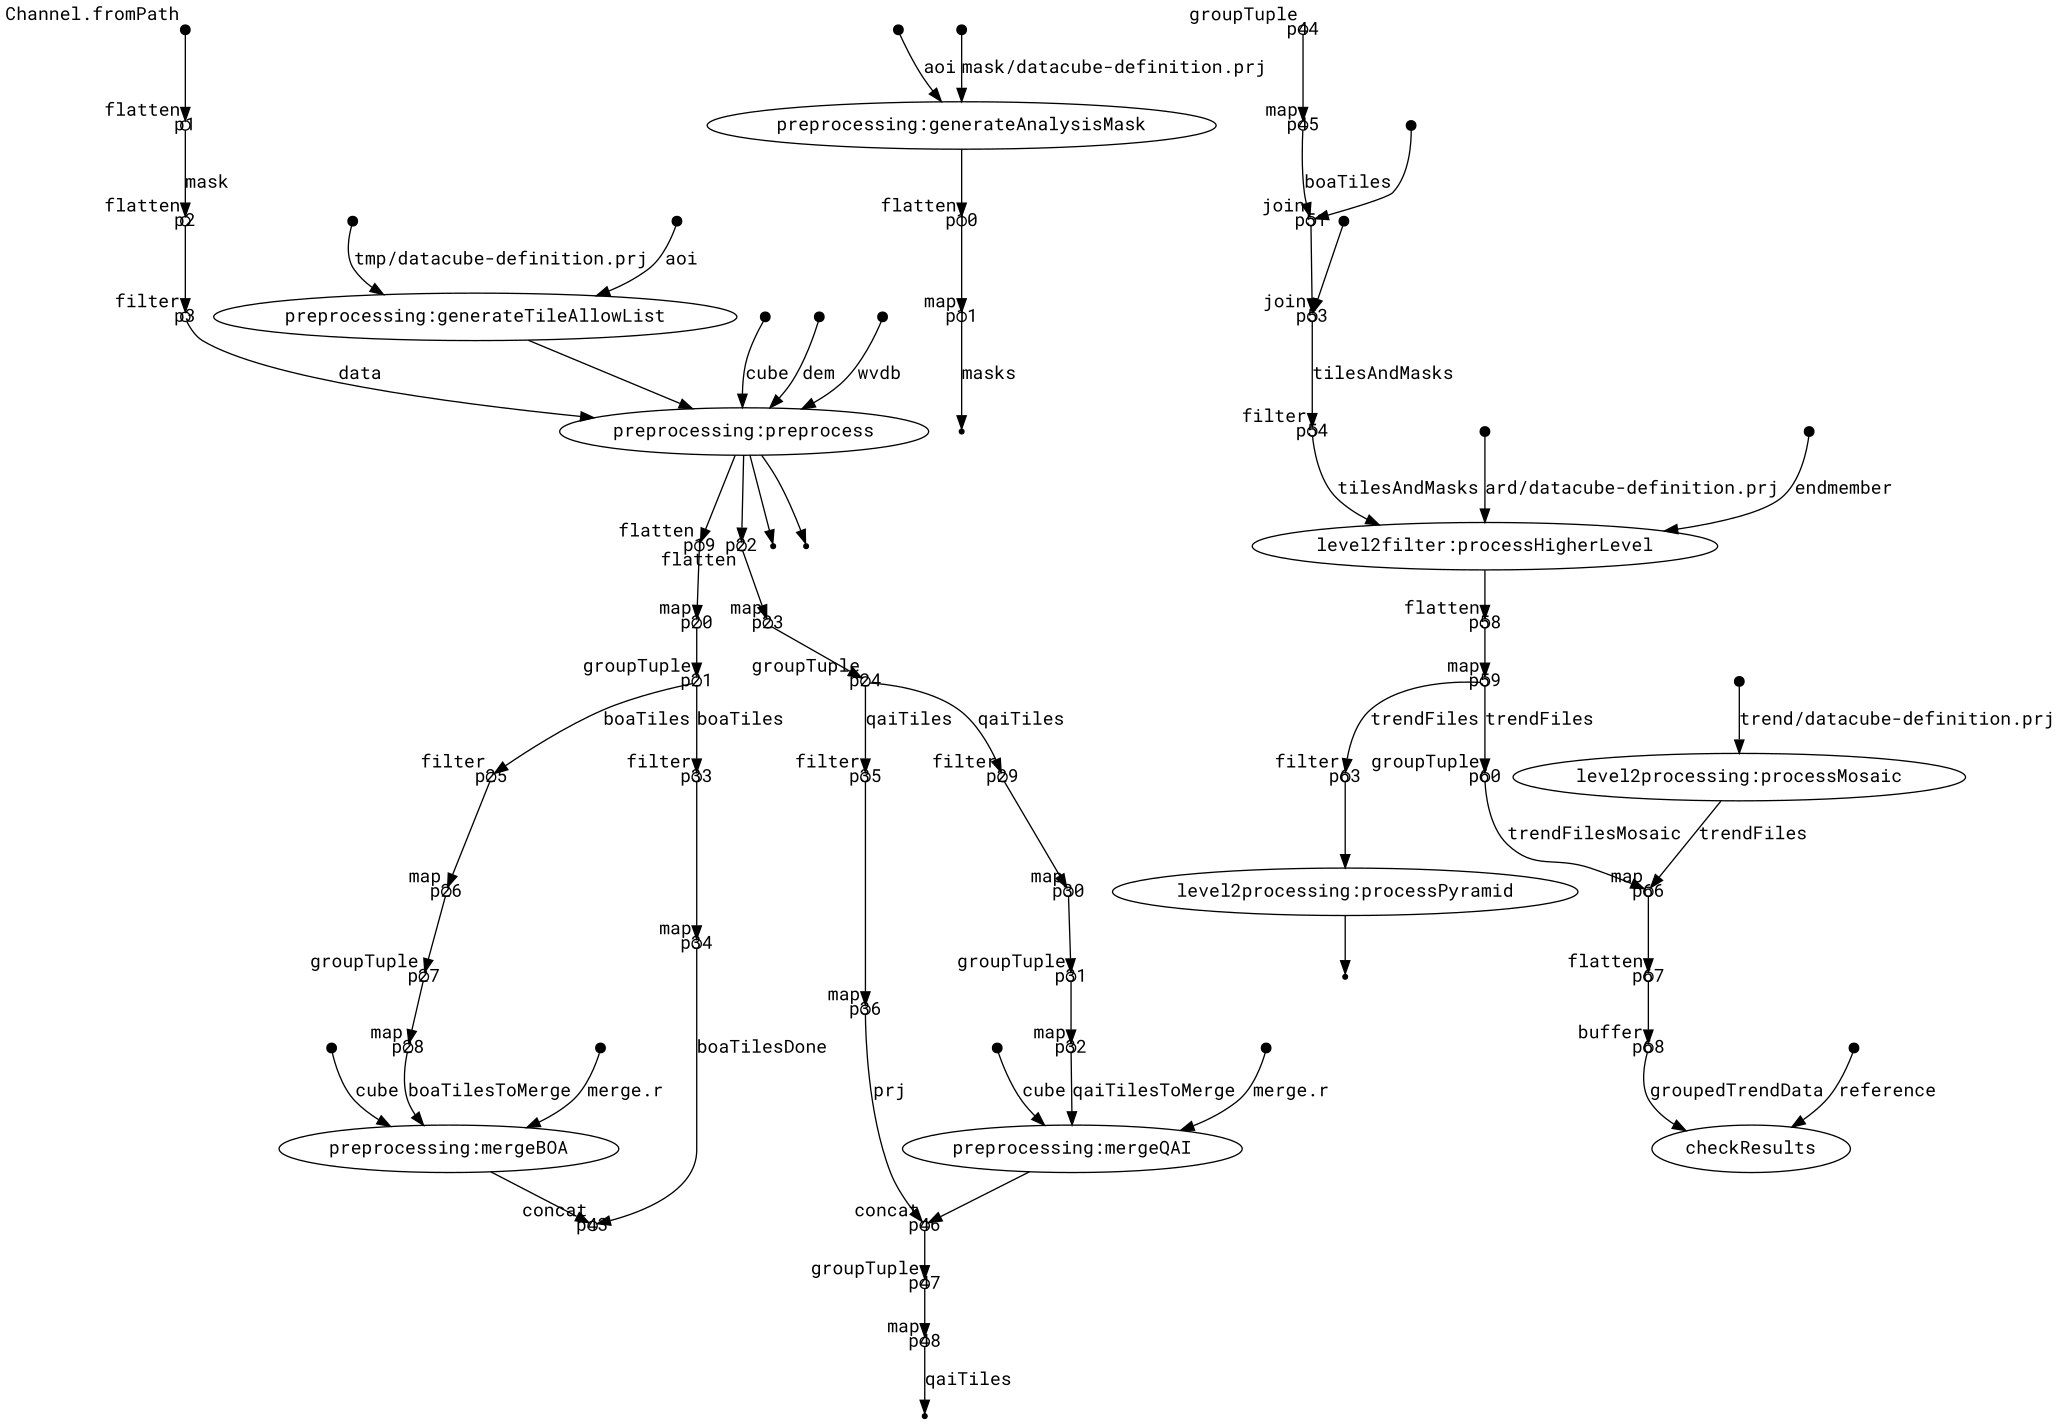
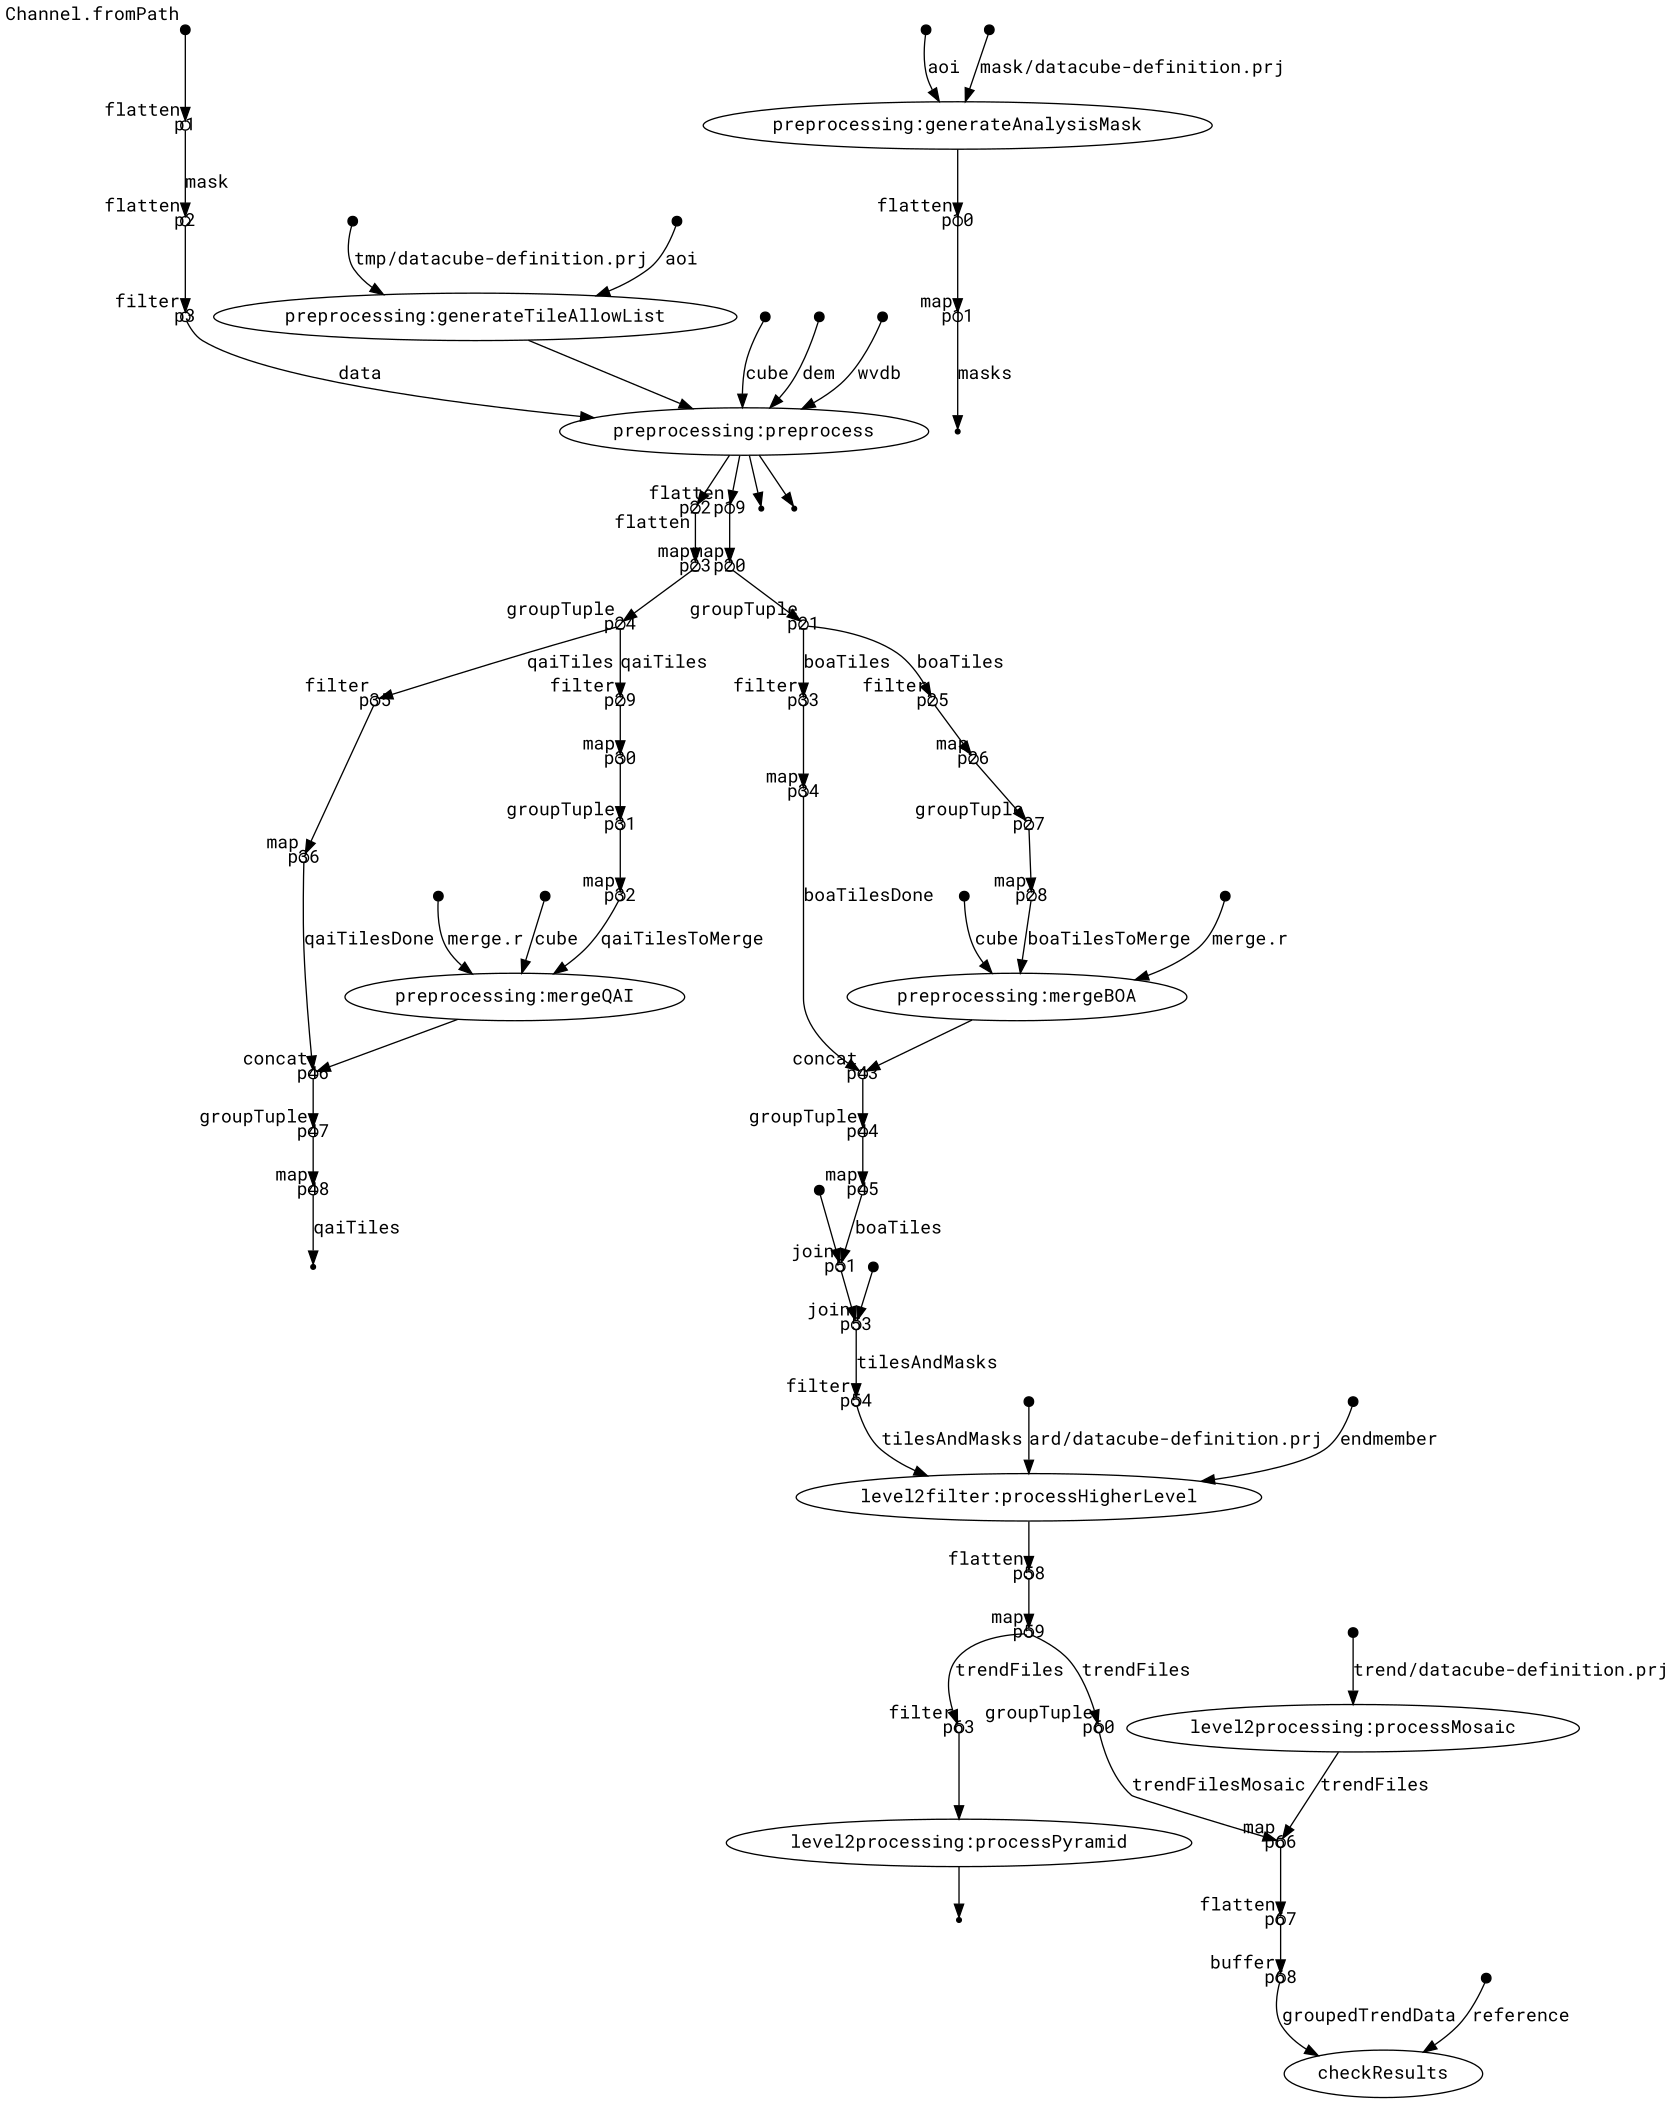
edge "p36 map" -> "p46 concat": label "prj" -> "qaiTilesDone"
edge "p43 concat" -> "p44 groupTuple": added
